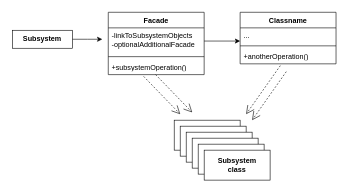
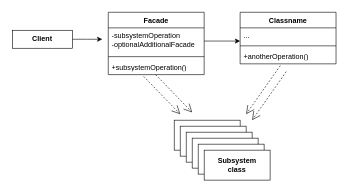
node "Subsystem": label "Subsystem" -> "Client"
node "-linkToSubsystemObjects -optionalAdditionalFacade": label "-linkToSubsystemObjects -optionalAdditionalFacade" -> "-subsystemOperation -optionalAdditionalFacade"
